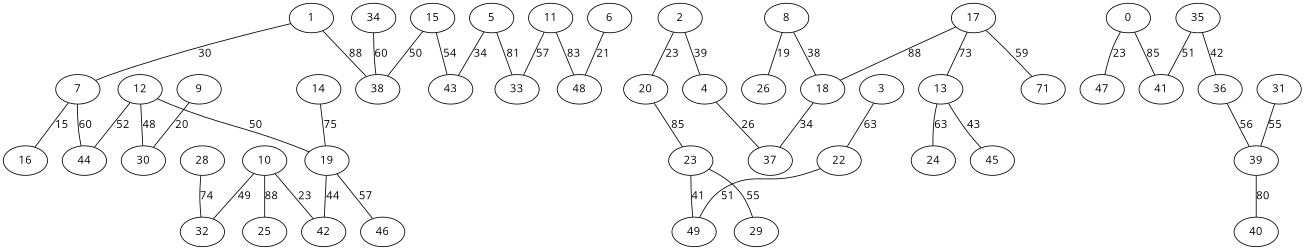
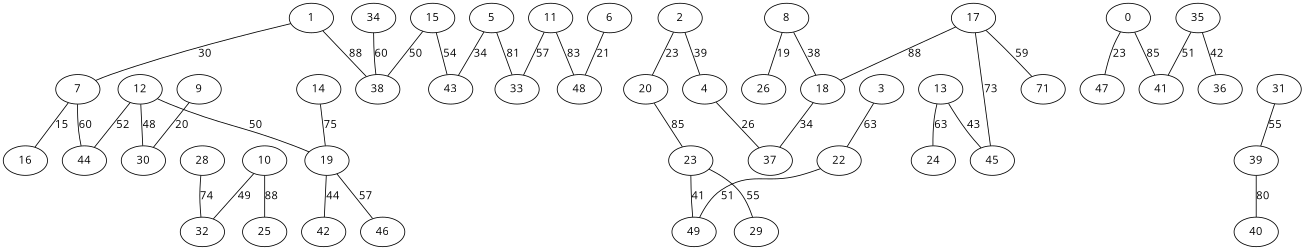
edge "17" -- "13": now "17" -- "45"
edge "36" -- "39": removed, label "56"
edge "10" -- "42": removed, label "23"
